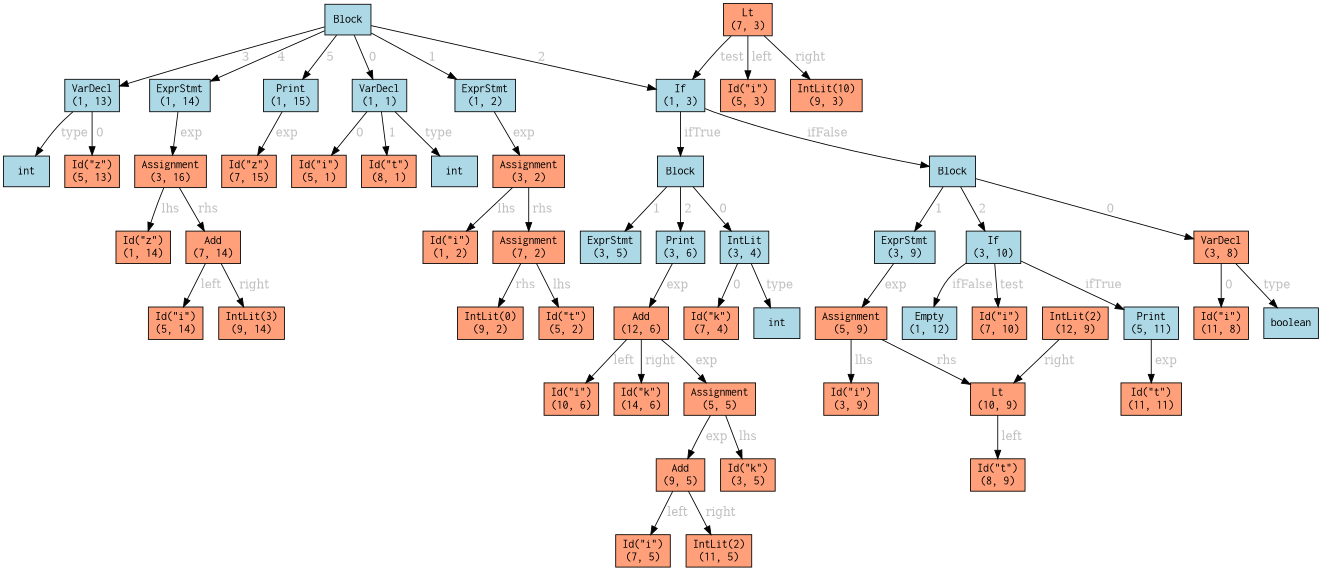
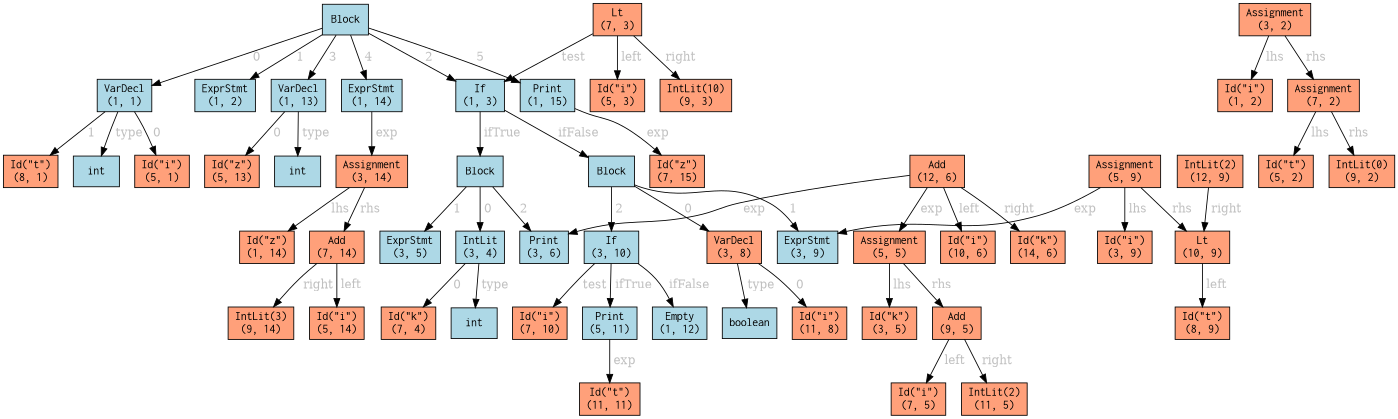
edge "ExprStmt (1, 2)" -> "Assignment (3, 2)": removed, label "exp"
node "Assignment (3, 16)": label "Assignment (3, 16)" -> "Assignment (3, 14)"
edge "Print (3, 6)" -> "Add (12, 6)": reversed
edge "ExprStmt (3, 9)" -> "Assignment (5, 9)": reversed
edge "Assignment (5, 5)" -> "Add (9, 5)": label " exp" -> " rhs"
